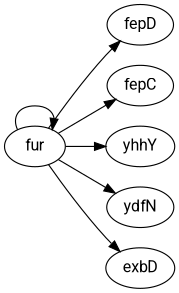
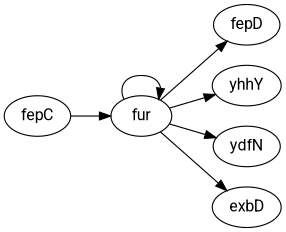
edge "fur" -> "fepC": reversed
